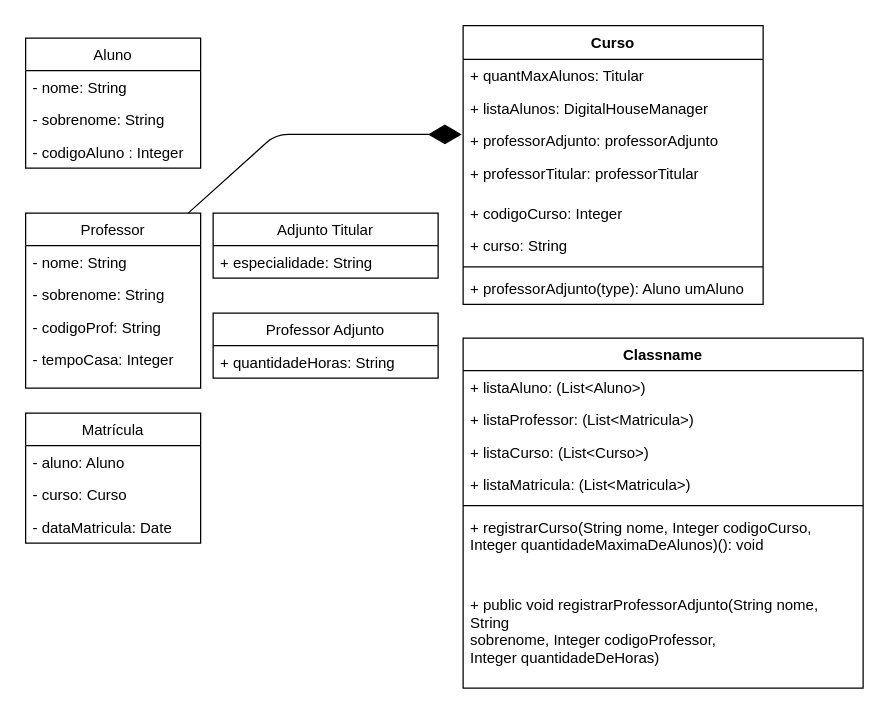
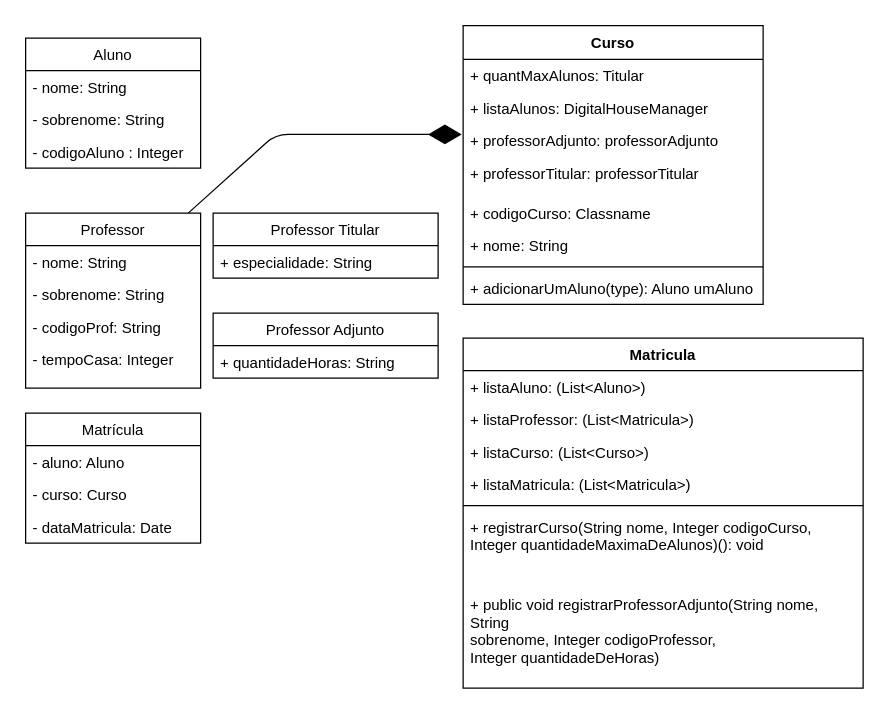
node "+ codigoCurso: Integer": label "+ codigoCurso: Integer" -> "+ codigoCurso: Classname"
node "Adjunto Titular": label "Adjunto Titular" -> "Professor Titular"
node "+ curso: String": label "+ curso: String" -> "+ nome: String"
node "+ professorAdjunto(type): Aluno umAluno": label "+ professorAdjunto(type): Aluno umAluno" -> "+ adicionarUmAluno(type): Aluno umAluno"
node "Classname": label "Classname" -> "Matricula"
